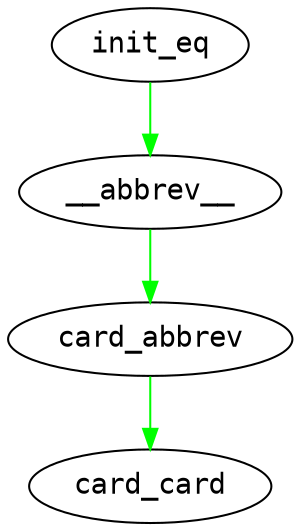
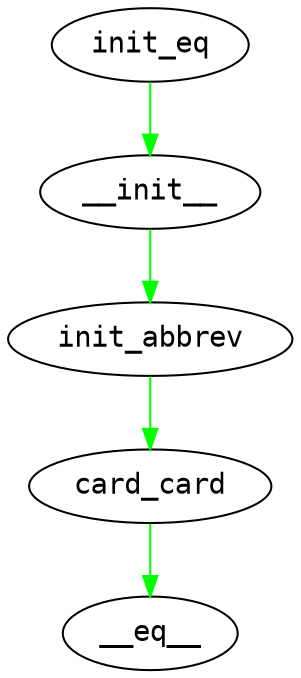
node "__abbrev__": label "__abbrev__" -> "__init__"
node "card_abbrev": label "card_abbrev" -> "init_abbrev"
node "__eq__": added
